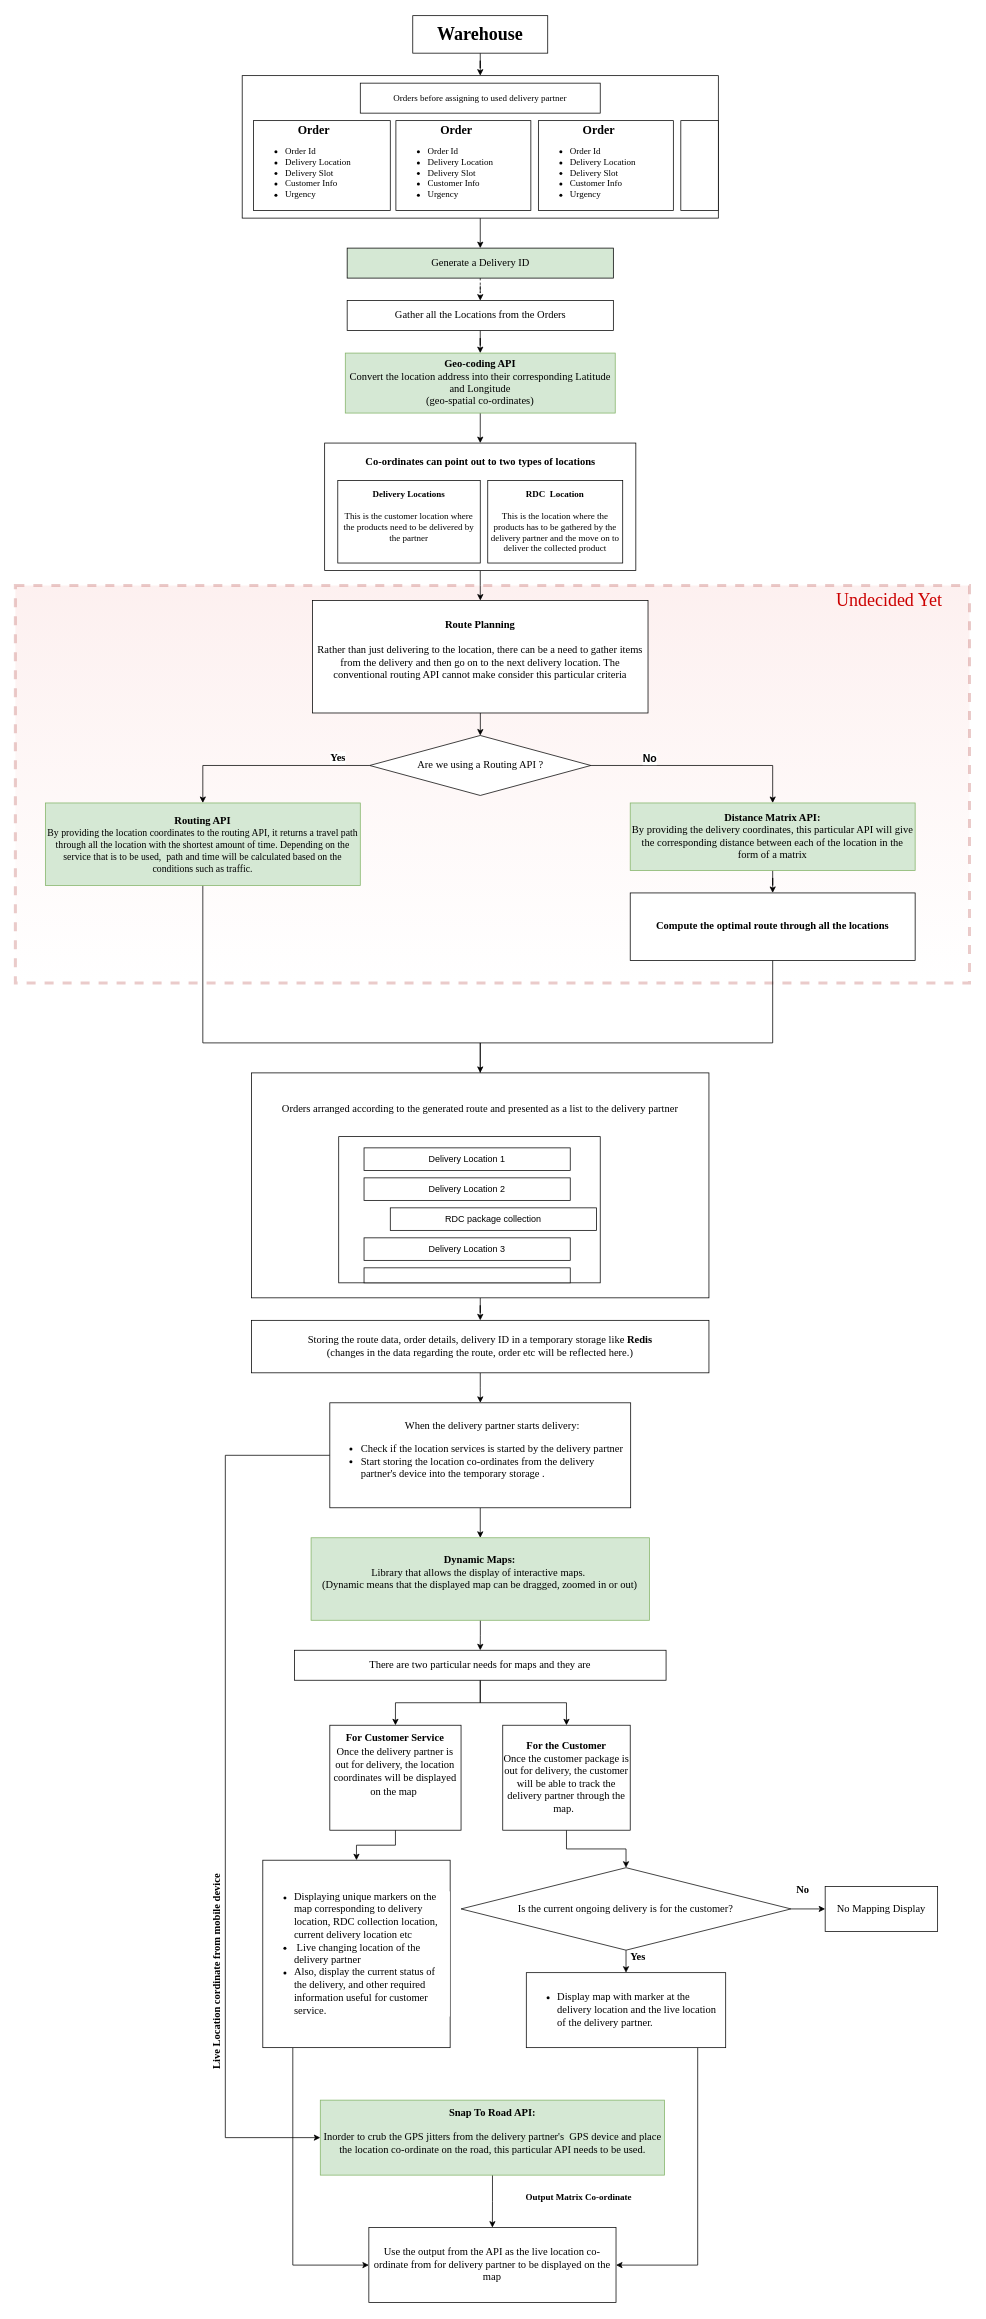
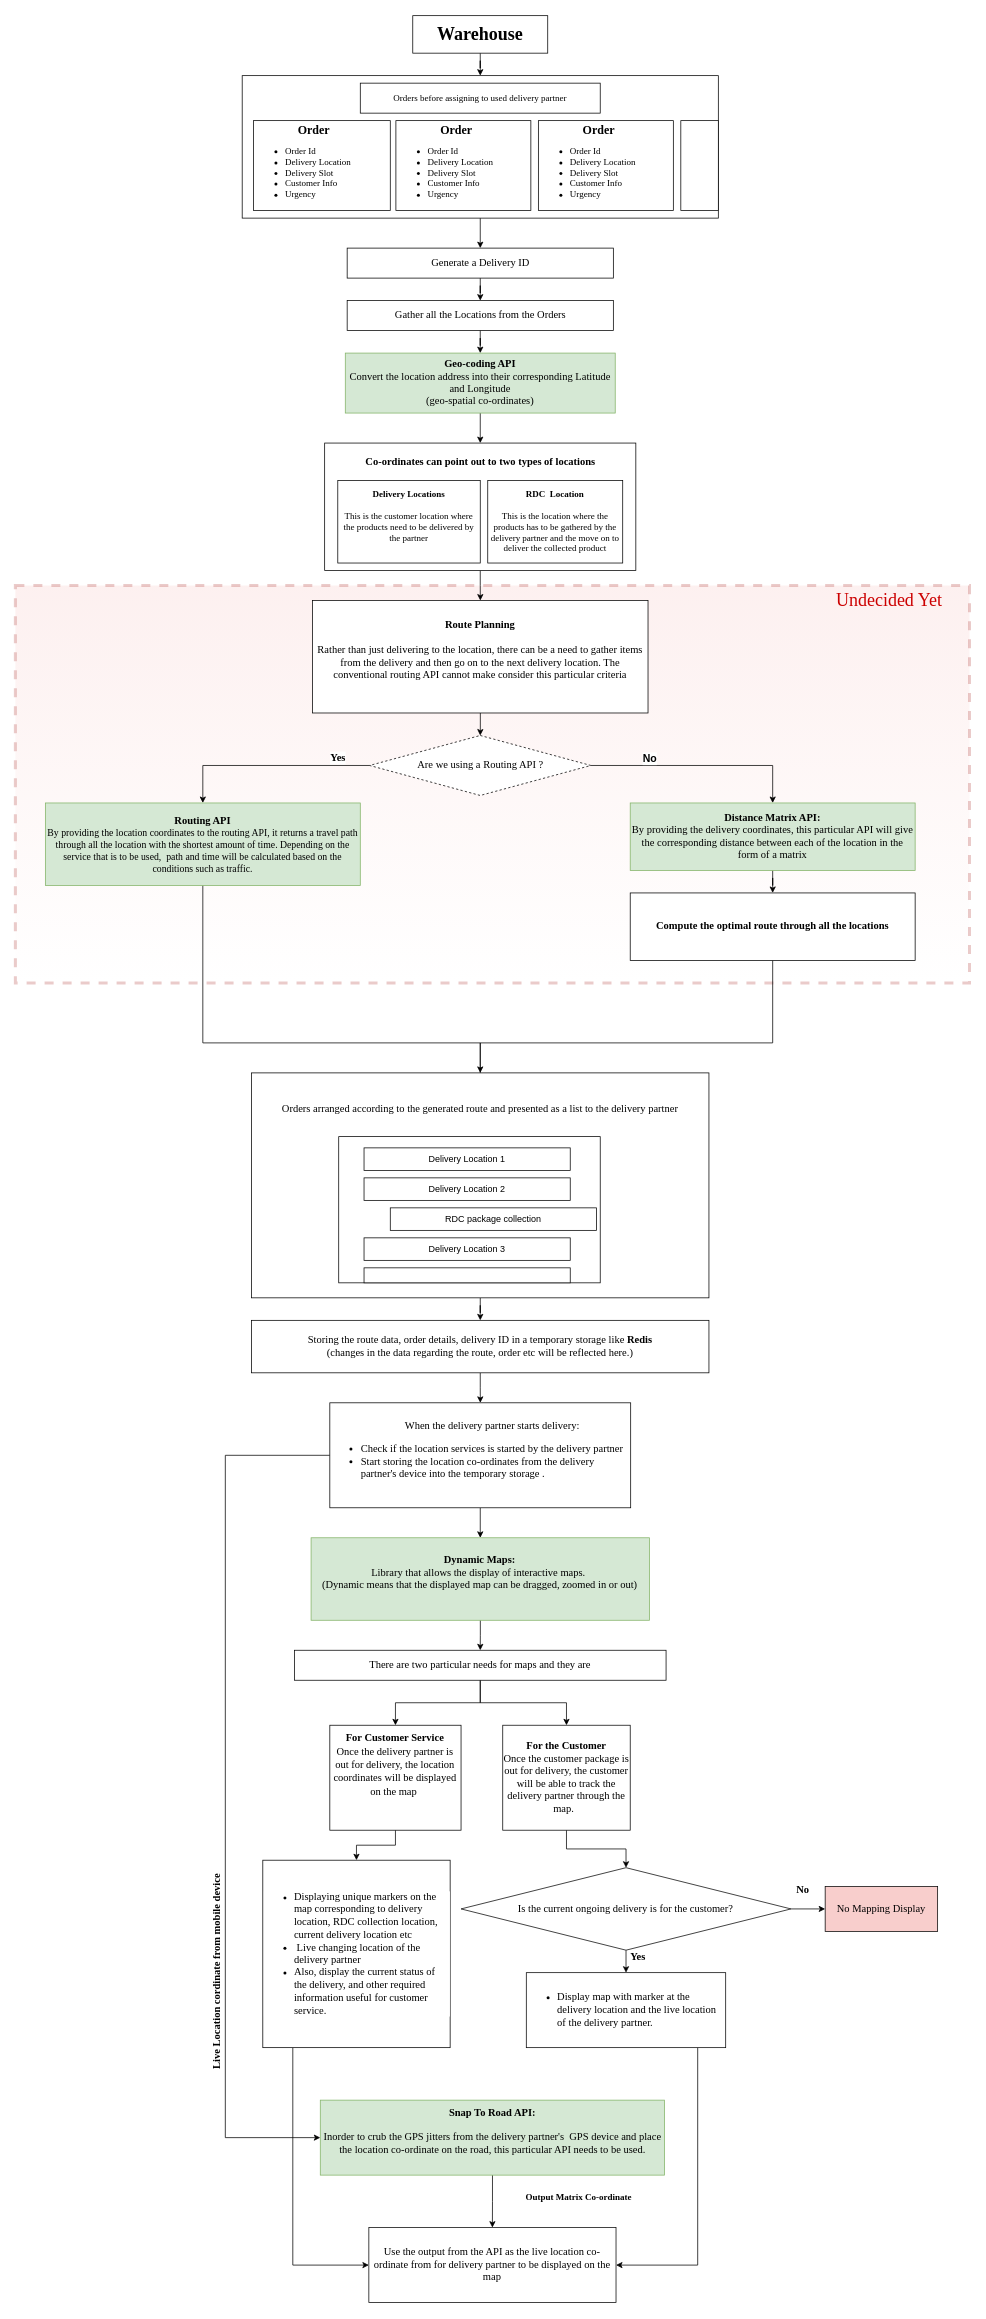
node "Generate a Delivery ID": fillcolor #d5e8d4 -> #ffffff
edge "Generate a Delivery ID" -> "Gather all the Locations from the Orders": style dashed -> solid
node "Are we using a Routing API ?": style solid -> dashed
node "No Mapping Display": fillcolor #ffffff -> #f8cecc
